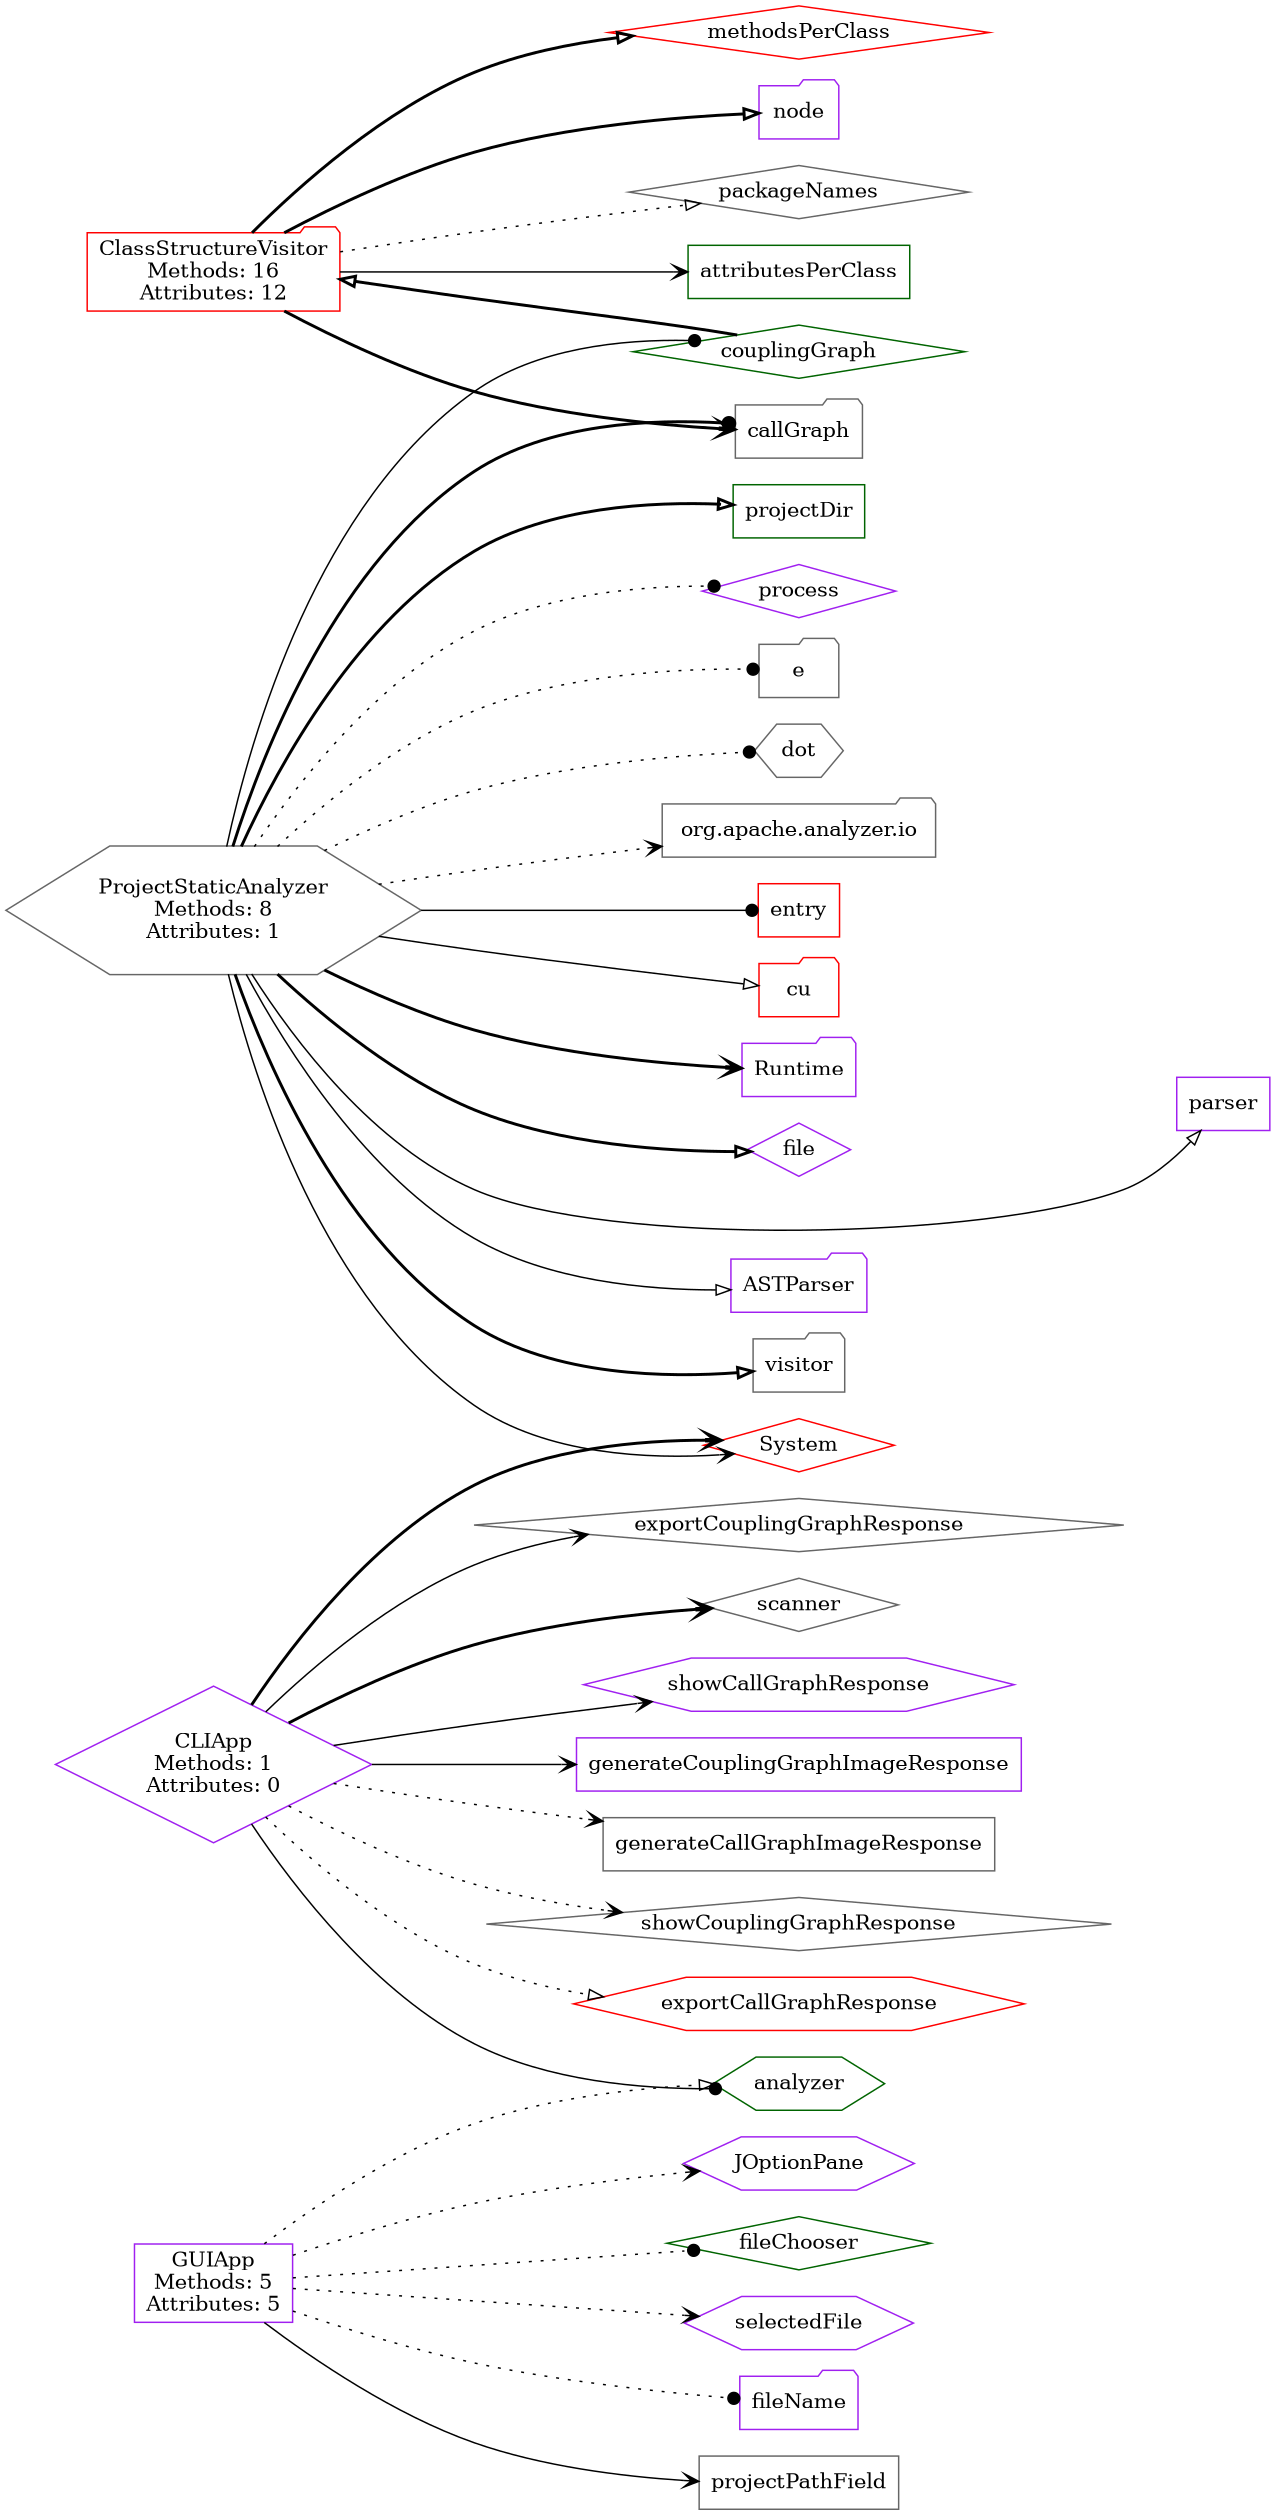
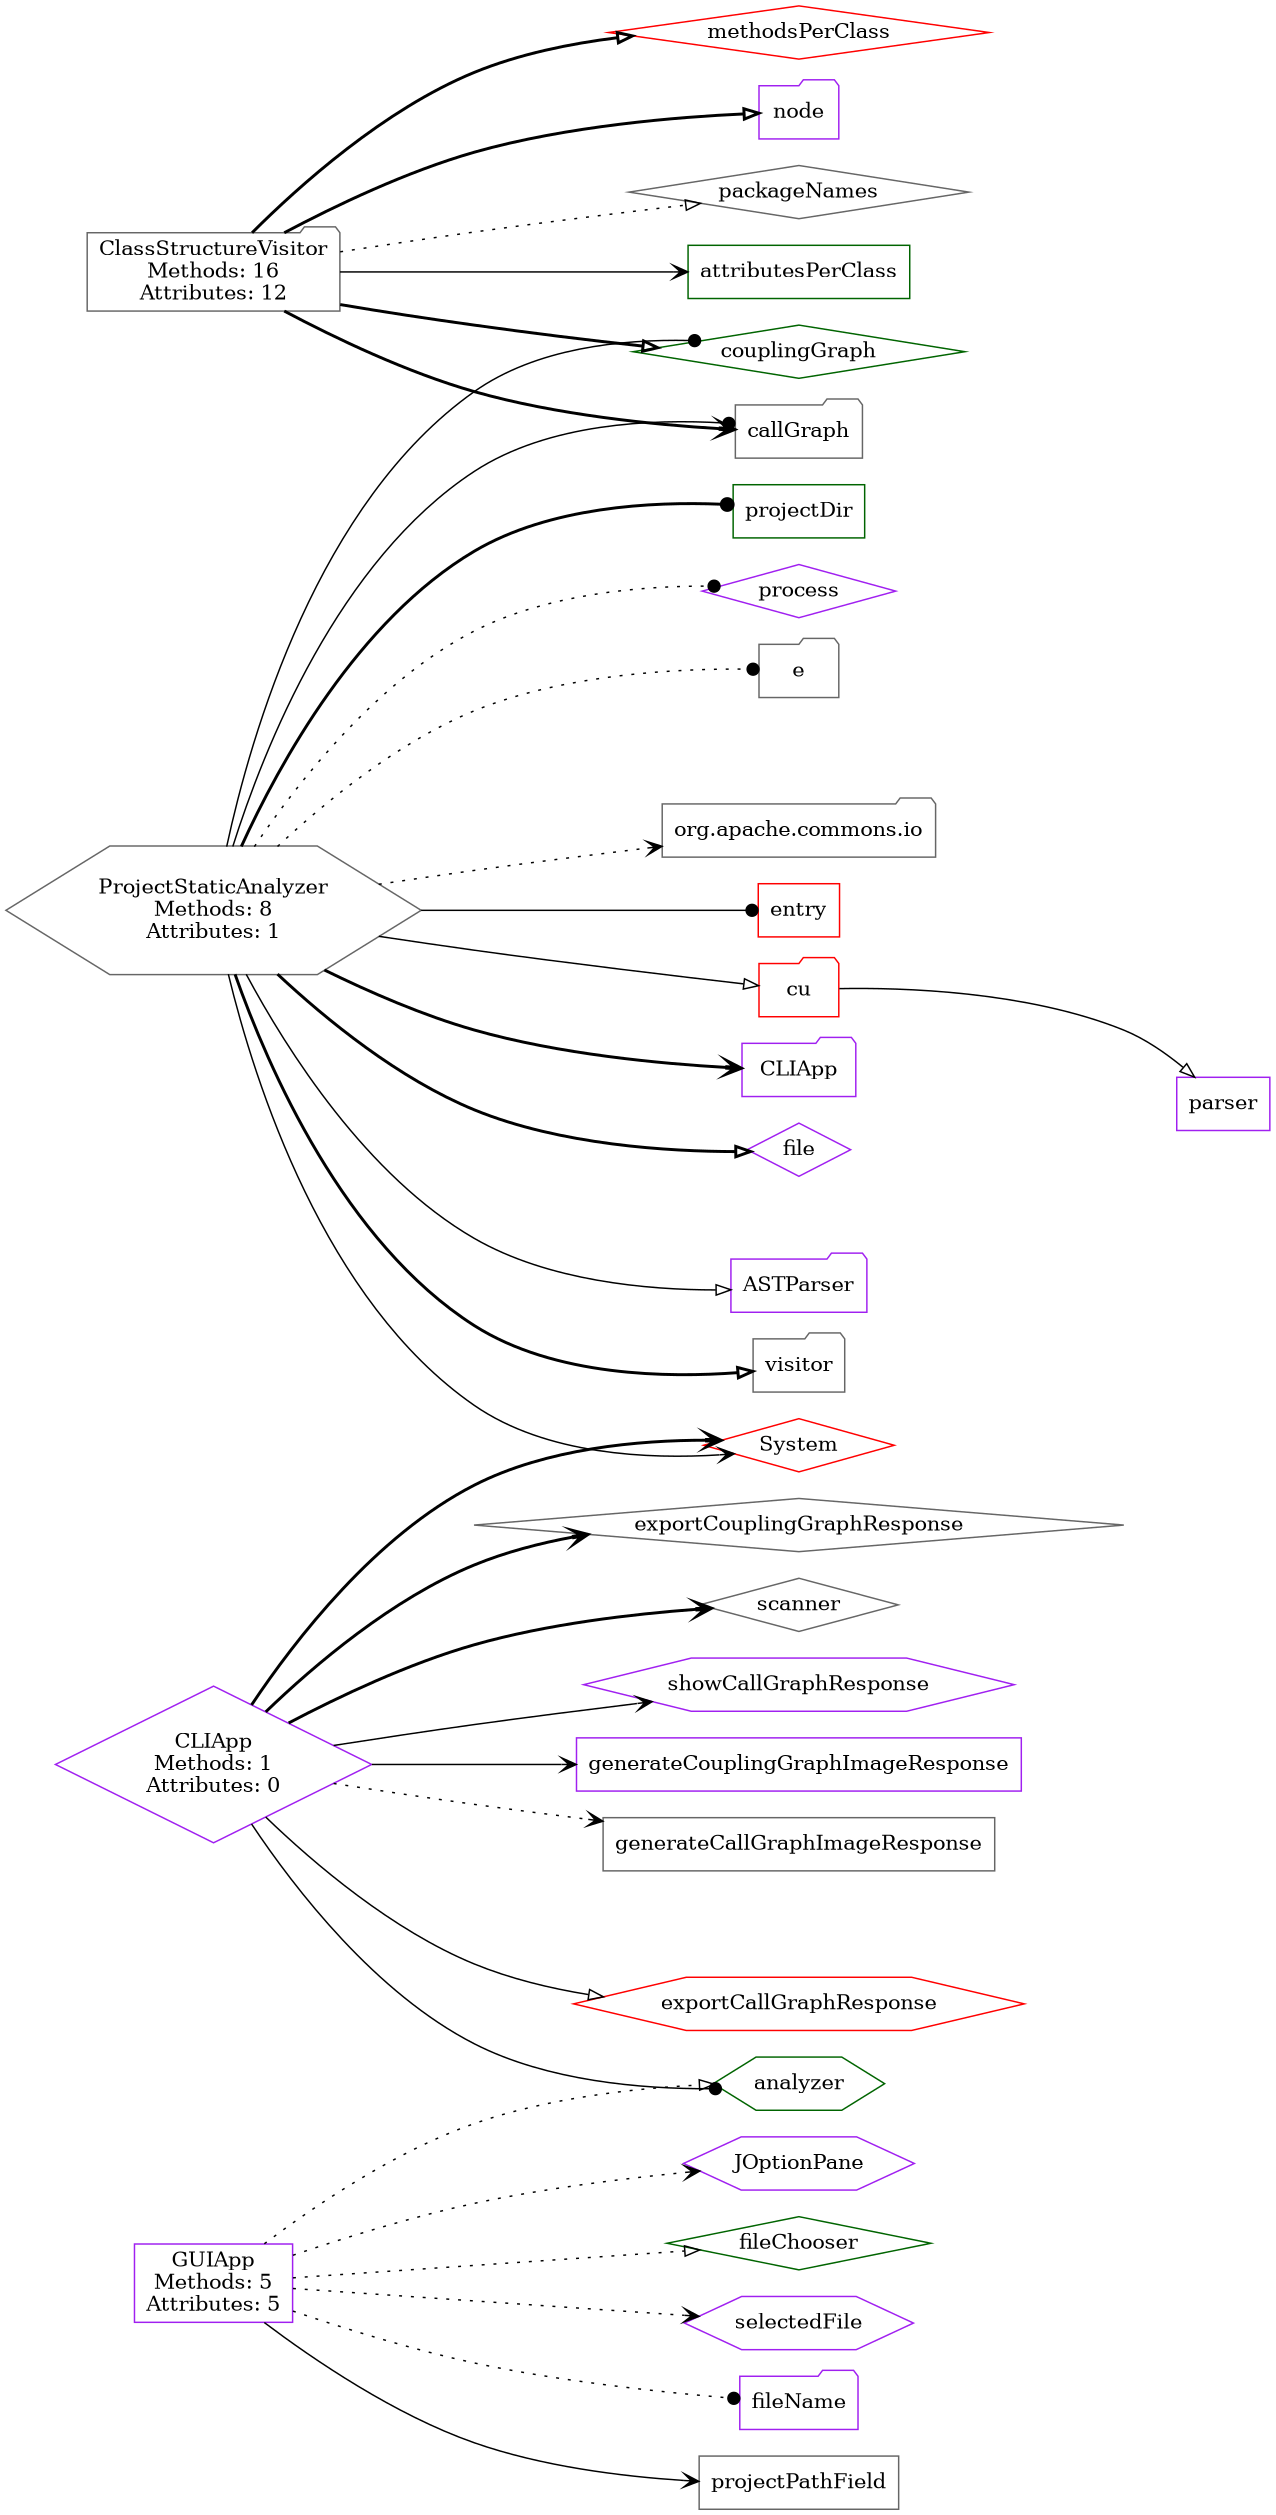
node "ClassStructureVisitor Methods: 16 Attributes: 12": color red -> gray40
edge "couplingGraph" -> "ClassStructureVisitor Methods: 16 Attributes: 12": reversed
edge "ProjectStaticAnalyzer Methods: 8 Attributes: 1" -> "callGraph": style bold -> solid
edge "ProjectStaticAnalyzer Methods: 8 Attributes: 1" -> "projectDir": arrowhead onormal -> dot
node "dot": removed
node "org.apache.analyzer.io": label "org.apache.analyzer.io" -> "org.apache.commons.io"
node "Runtime": label "Runtime" -> "CLIApp"
edge "ProjectStaticAnalyzer Methods: 8 Attributes: 1" -> "parser": now "cu" -> "parser"
edge "CLIApp Methods: 1 Attributes: 0" -> "exportCouplingGraphResponse": style solid -> bold
node "showCouplingGraphResponse": removed
edge "CLIApp Methods: 1 Attributes: 0" -> "exportCallGraphResponse": style dotted -> solid
edge "GUIApp Methods: 5 Attributes: 5" -> "fileChooser": arrowhead dot -> onormal
